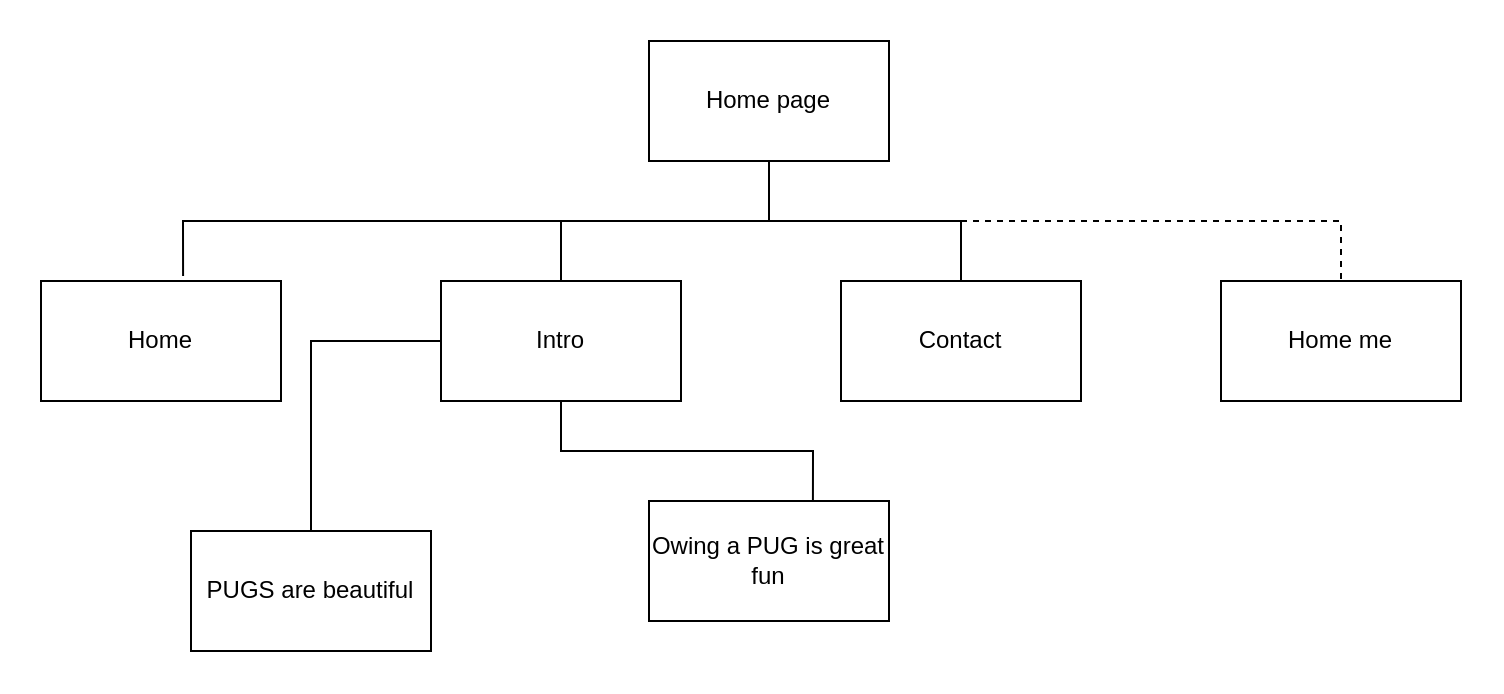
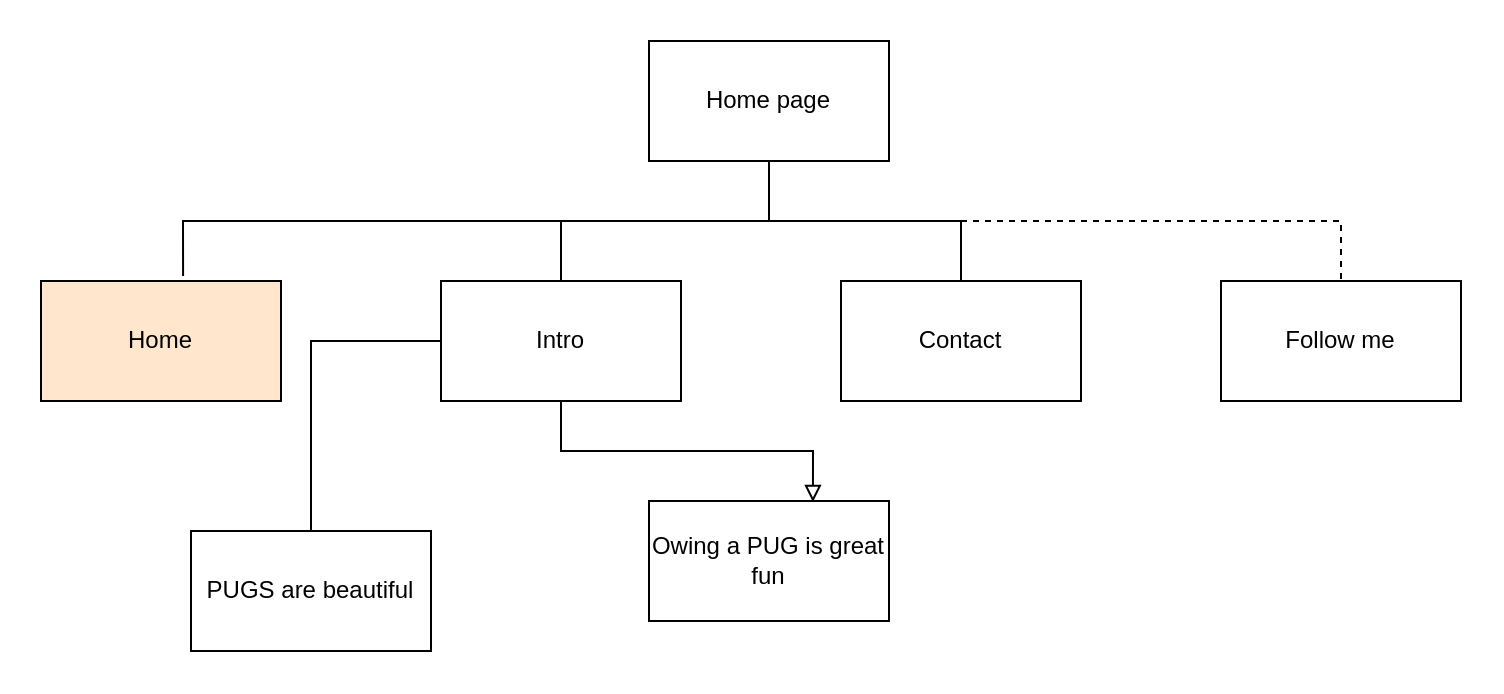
node "Home": fillcolor #ffffff -> #ffe6cc
node "Home me": label "Home me" -> "Follow me"
edge "Intro" -- "Owing a PUG is great fun": arrowhead none -> block
